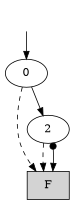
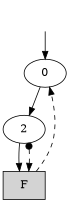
edge "0" -> "F": reversed
edge "2" -> "F": style dashed -> solid
edge "2" -- "F": style solid -> dashed
